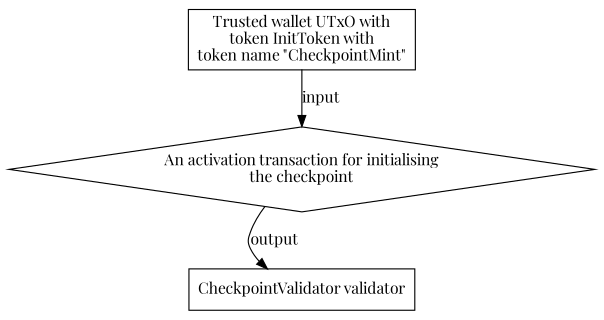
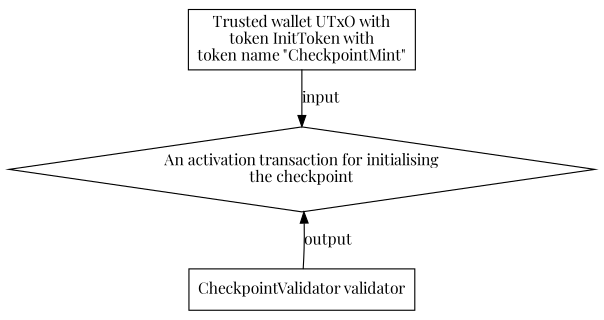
edge "An activation transaction for initialising the checkpoint" -> "CheckpointValidator validator": reversed
